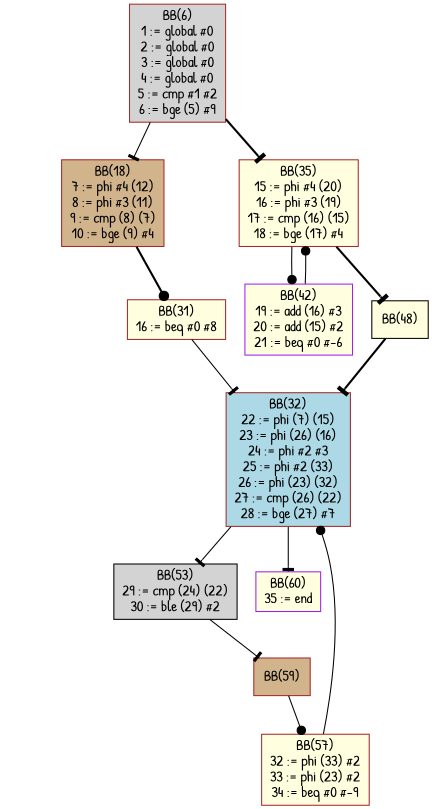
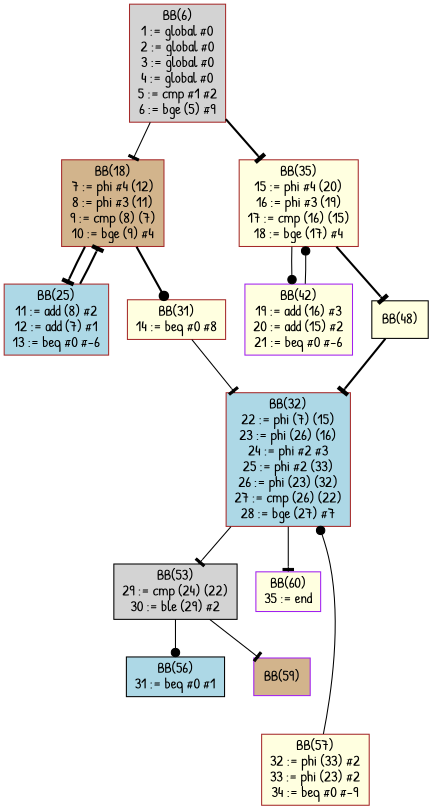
node "BB(25) 11 := add (8) #2 12 := add (7) #1 13 := beq #0 #-6": added
node "BB(31) 16 := beq #0 #8": label "BB(31) 16 := beq #0 #8" -> "BB(31) 14 := beq #0 #8"
node "BB(56) 31 := beq #0 #1": added
node "BB(59)": color brown -> purple
edge "BB(59)" -> "BB(57) 32 := phi (33) #2 33 := phi (23) #2 34 := beq #0 #-9": removed
